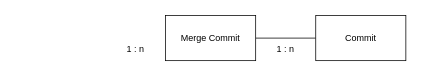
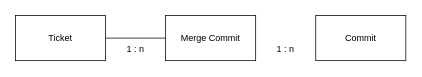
node "Ticket": added
edge "Ticket" -- "Merge Commit": added
edge "Merge Commit" -- "Commit": removed
